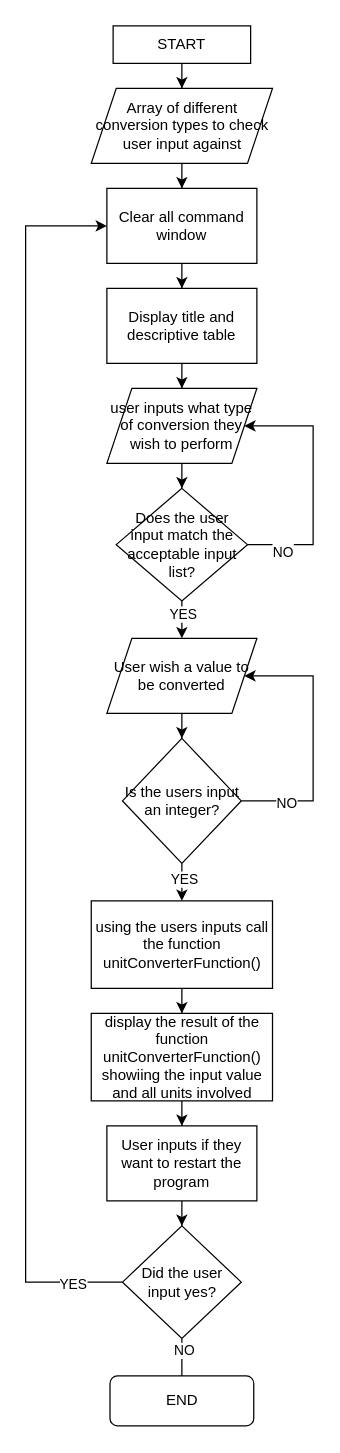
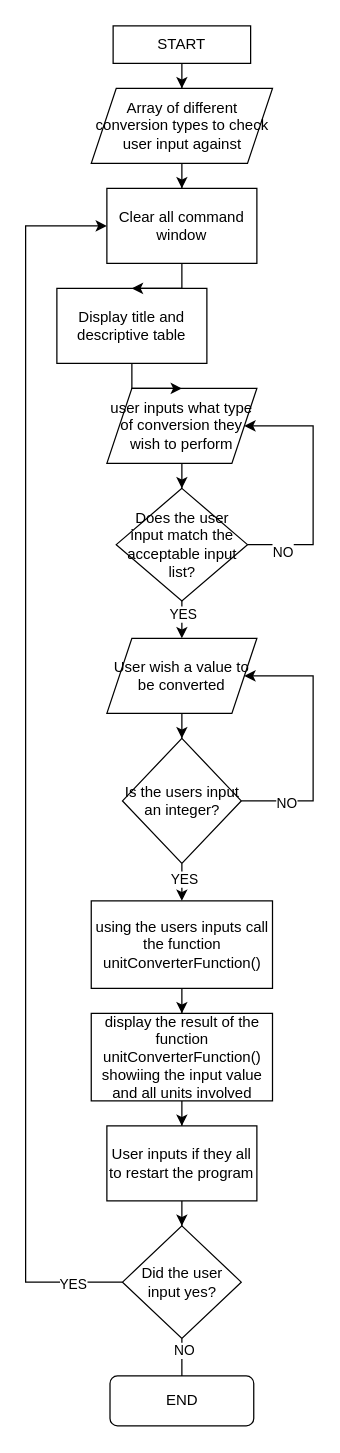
node "Display title and descriptive table": moved (182, 326) -> (132, 326)
node "User inputs if they want to restart the program": label "User inputs if they want to restart the program" -> "User inputs if they all to restart the program"
